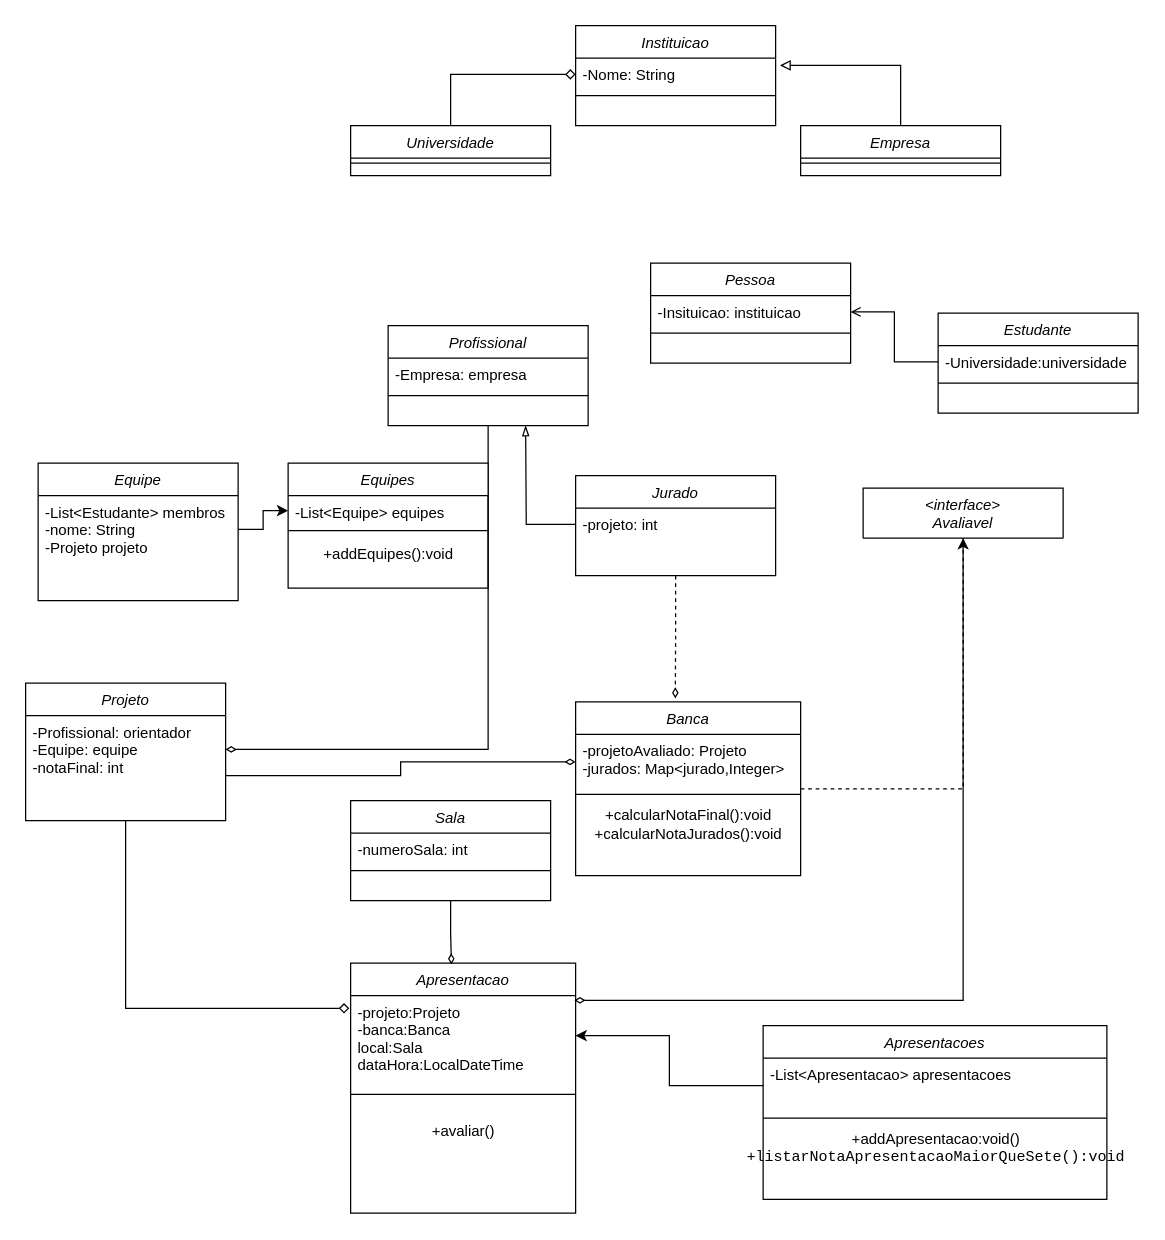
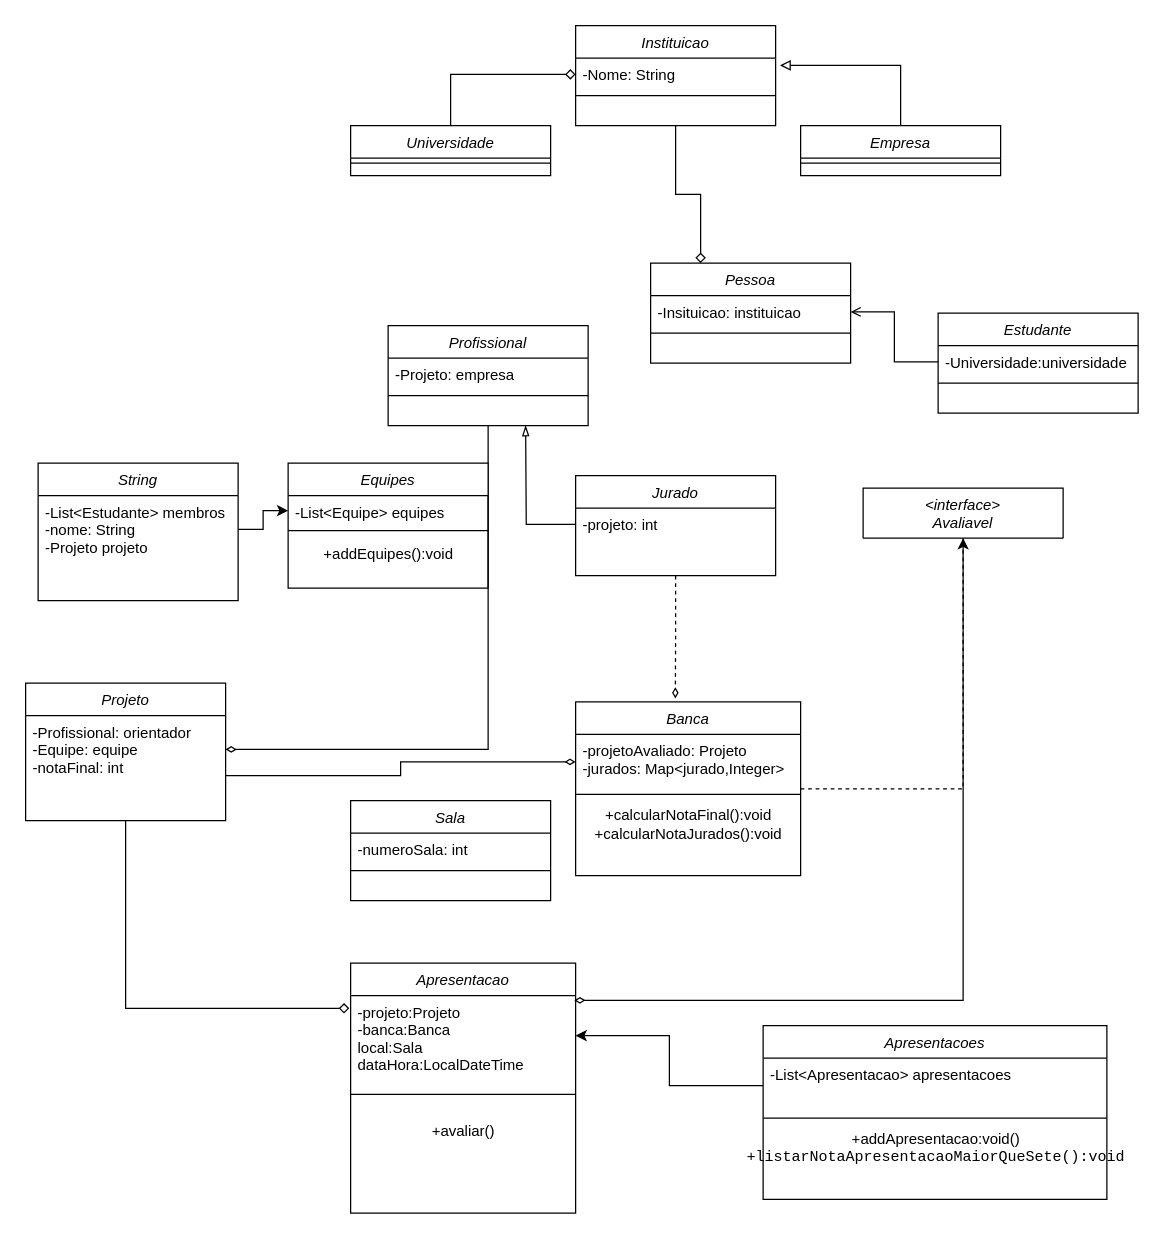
edge "Instituicao" -> "Pessoa": added
node "-Empresa: empresa": label "-Empresa: empresa" -> "-Projeto: empresa"
node "Equipe": label "Equipe" -> "String"
edge "Sala" -> "Apresentacao": removed
